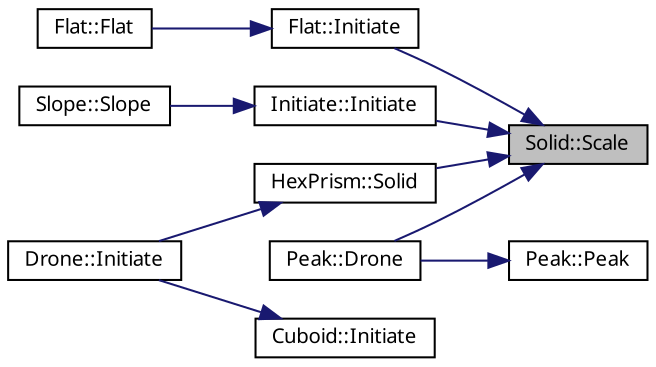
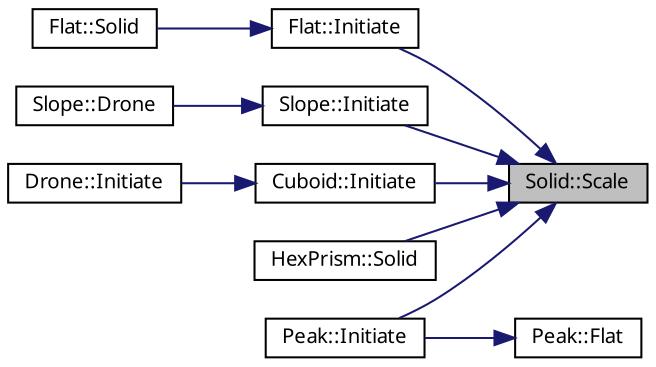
node "Flat::Flat": label "Flat::Flat" -> "Flat::Solid"
node "Slope::Slope": label "Slope::Slope" -> "Slope::Drone"
node "Initiate::Initiate": label "Initiate::Initiate" -> "Slope::Initiate"
edge "Cuboid::Initiate" -> "Solid::Scale": added
edge "Drone::Initiate" -> "HexPrism::Solid": removed
node "Peak::Drone": label "Peak::Drone" -> "Peak::Initiate"
node "Peak::Peak": label "Peak::Peak" -> "Peak::Flat"
